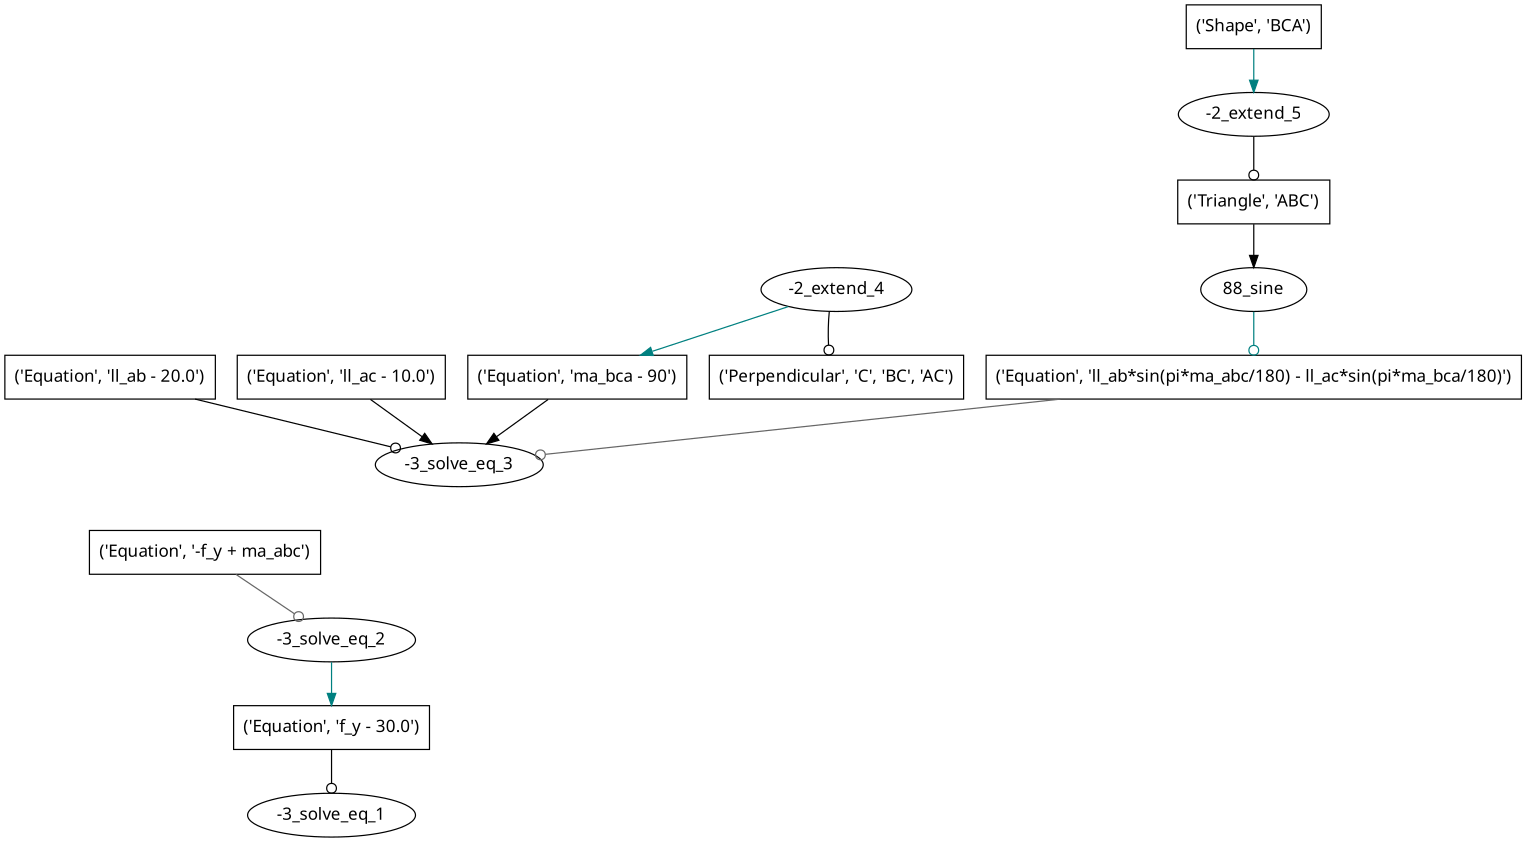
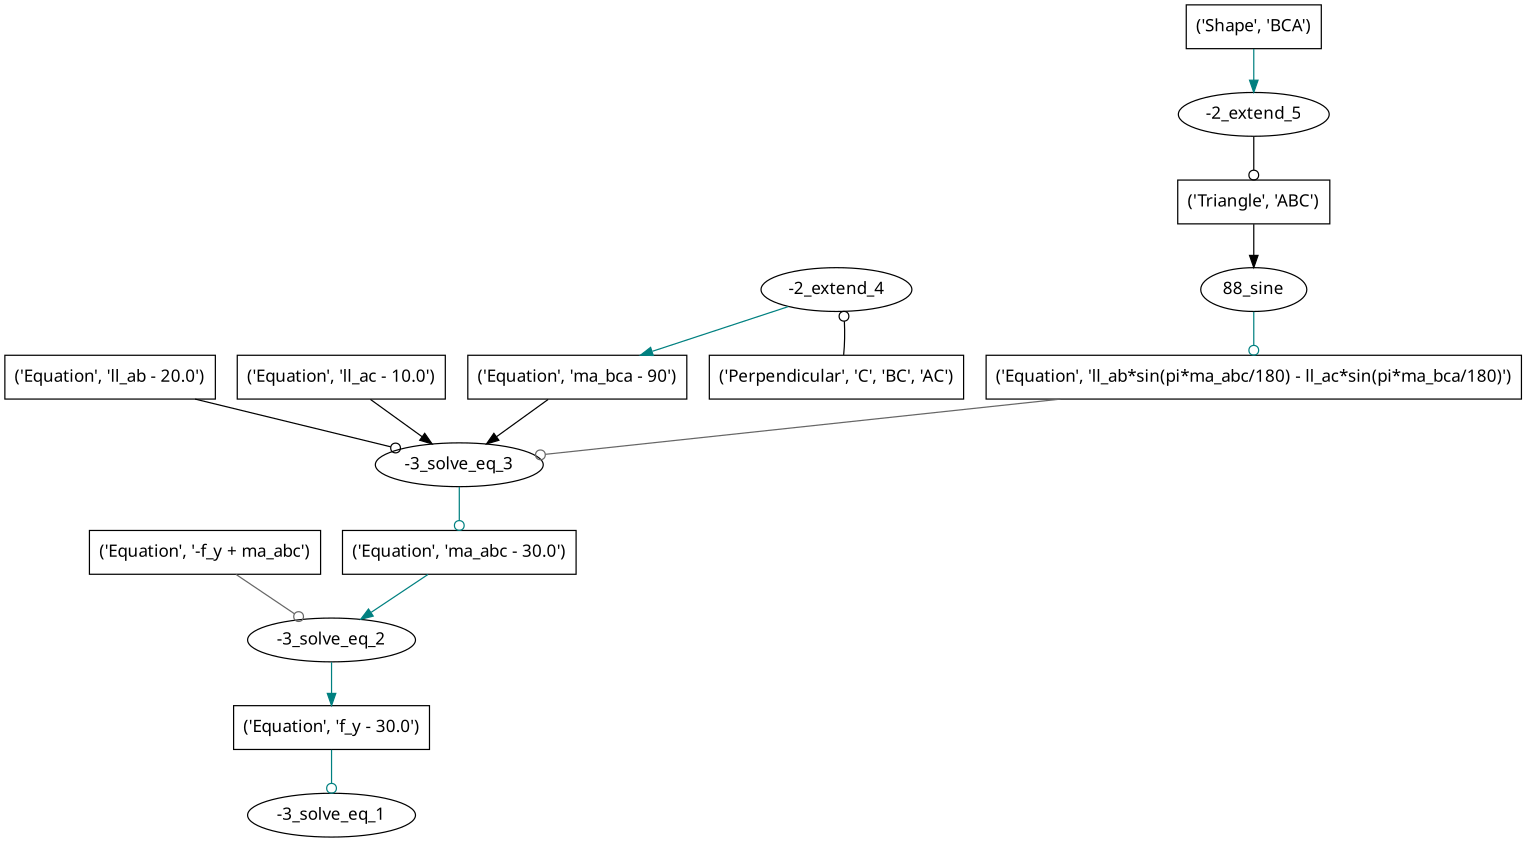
edge "-2_extend_4" -> "('Perpendicular', 'C', 'BC', 'AC')": reversed
node "('Equation', 'ma_abc - 30.0')": added
edge "('Equation', 'f_y - 30.0')" -> "-3_solve_eq_1": color black -> teal
